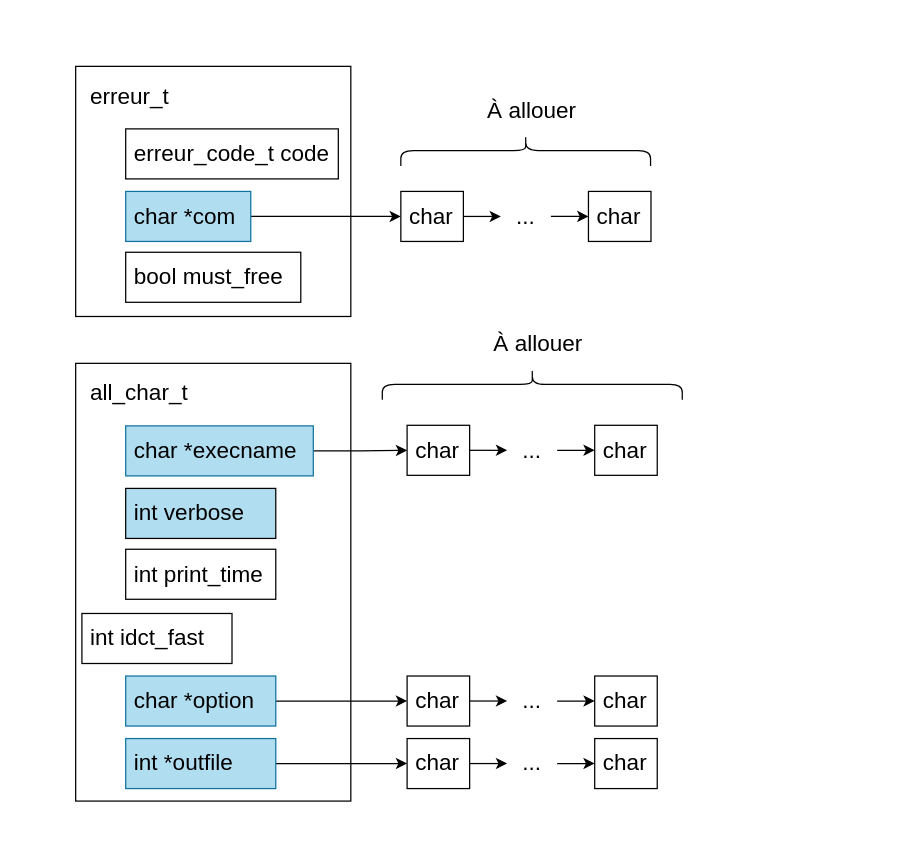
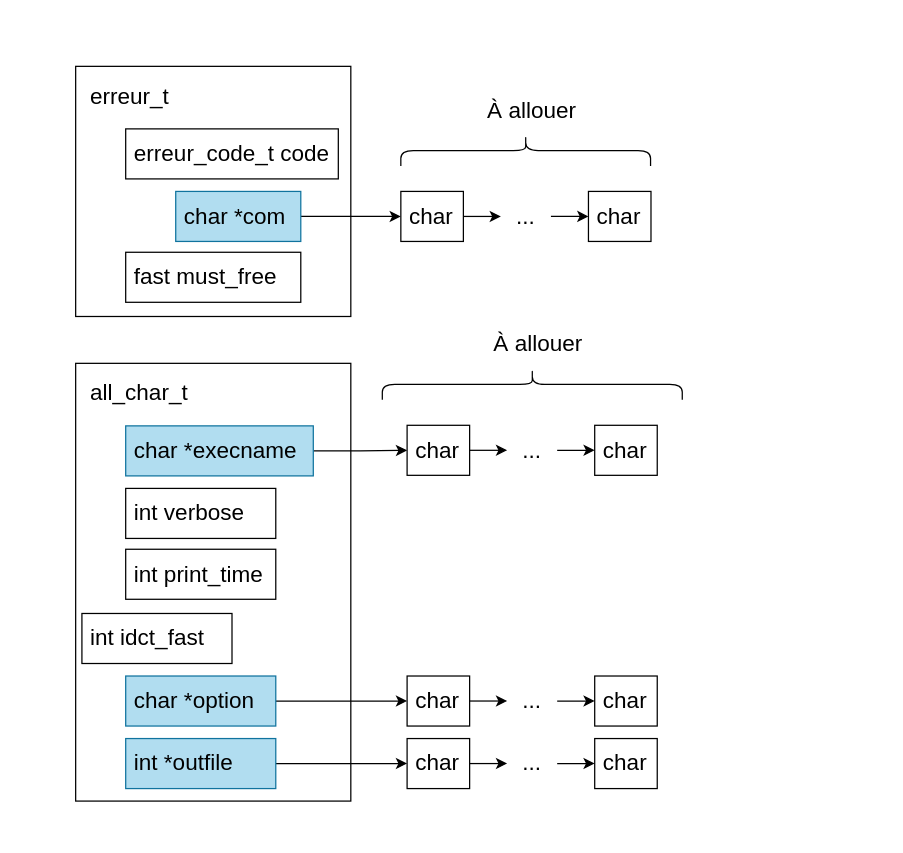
node "char *com": moved (188, 216) -> (238, 216)
node "bool must_free": label "bool must_free" -> "fast must_free"
node "int verbose": fillcolor #b1ddf0 -> #ffffff
